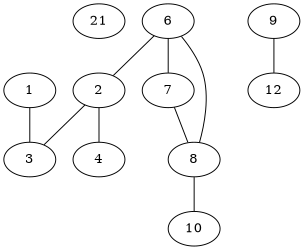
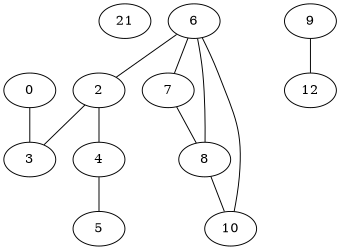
node "1": label "1" -> "0"
edge "6" -- "10": added
node "5": added
